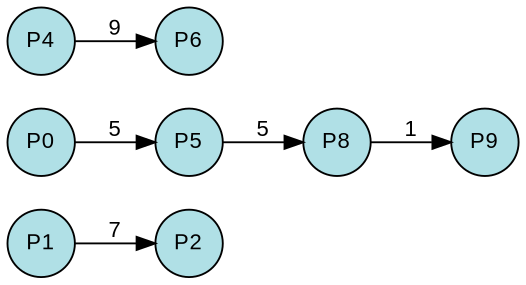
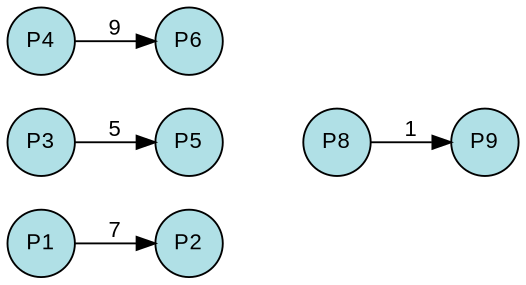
node "P0": label "P0" -> "P3"
edge "P5" -> "P8": removed, label "5"
